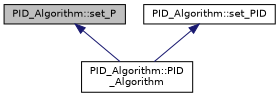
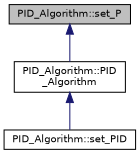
edge "PID_Algorithm::PID _Algorithm" -> "PID_Algorithm::set_PID": reversed
